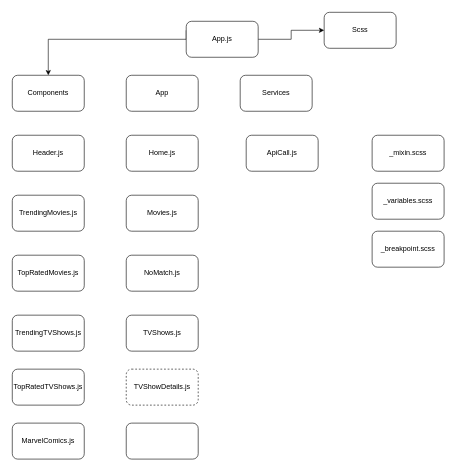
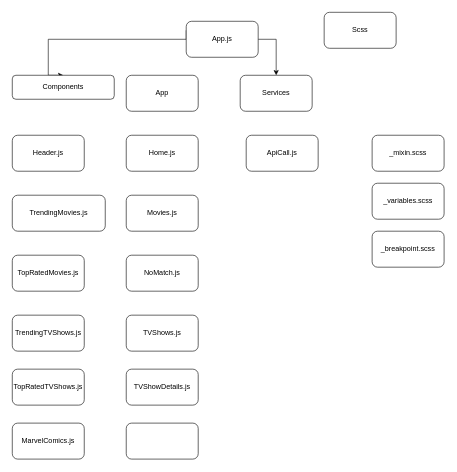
edge "App.js" -> "Scss": now "App.js" -> "Services"
node "Components": size 72x36 -> 102x24
node "TrendingMovies.js": size 72x36 -> 93x36
node "TVShowDetails.js": style dashed -> solid
